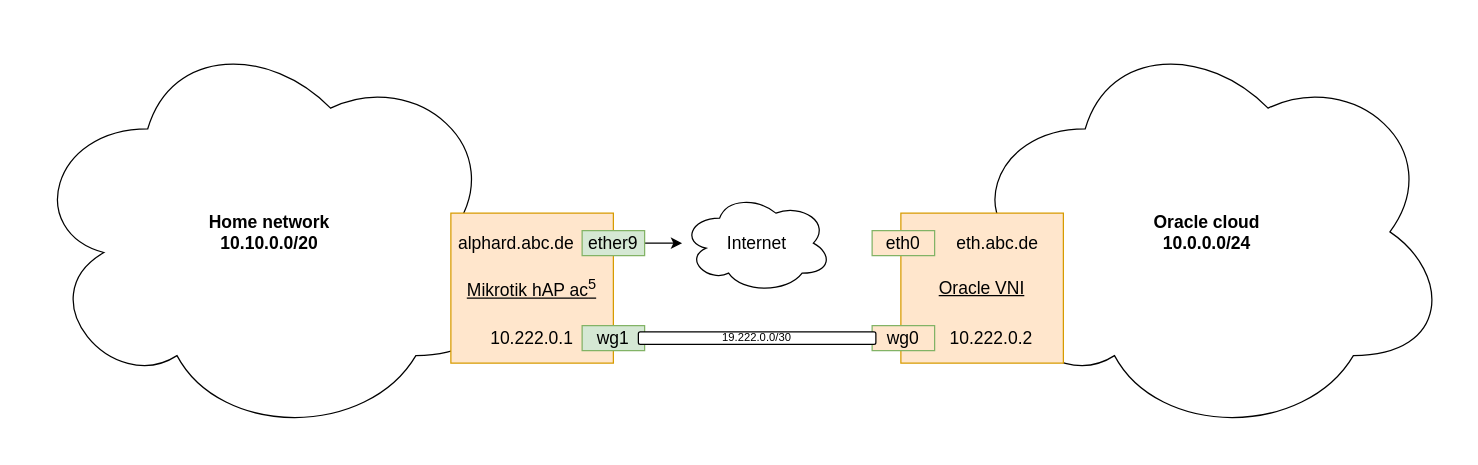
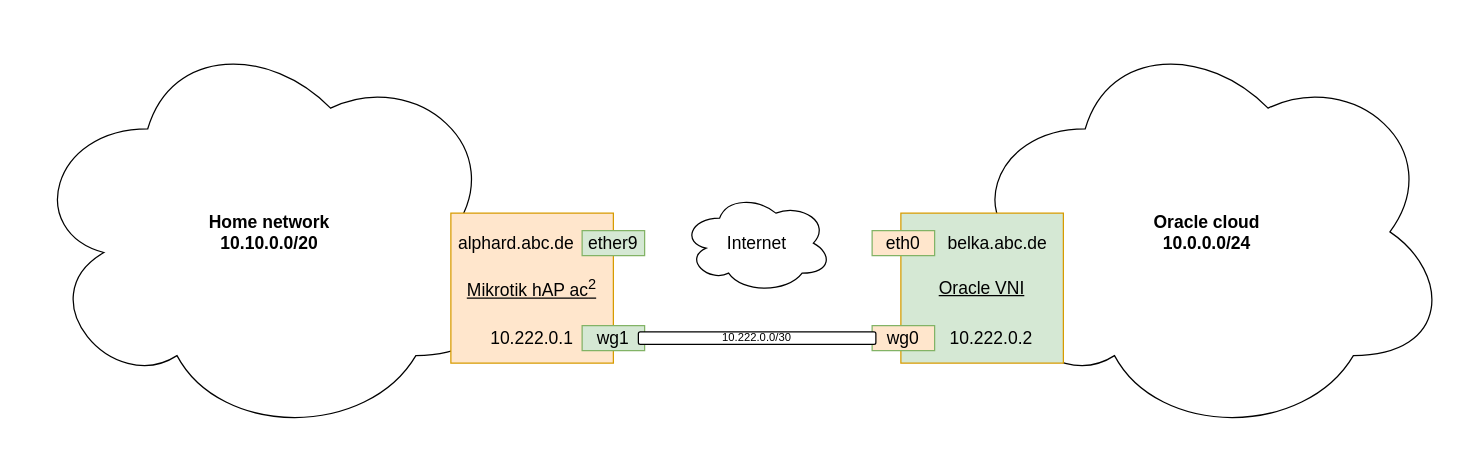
edge "ether9" -> "Internet": removed
node "eth.abc.de": label "eth.abc.de" -> "belka.abc.de"
node "Mikrotik hAP ac5": label "Mikrotik hAP ac5" -> "Mikrotik hAP ac2"
node "Oracle VNI": fillcolor #ffe6cc -> #d5e8d4
node "19.222.0.0/30": label "19.222.0.0/30" -> "10.222.0.0/30"
